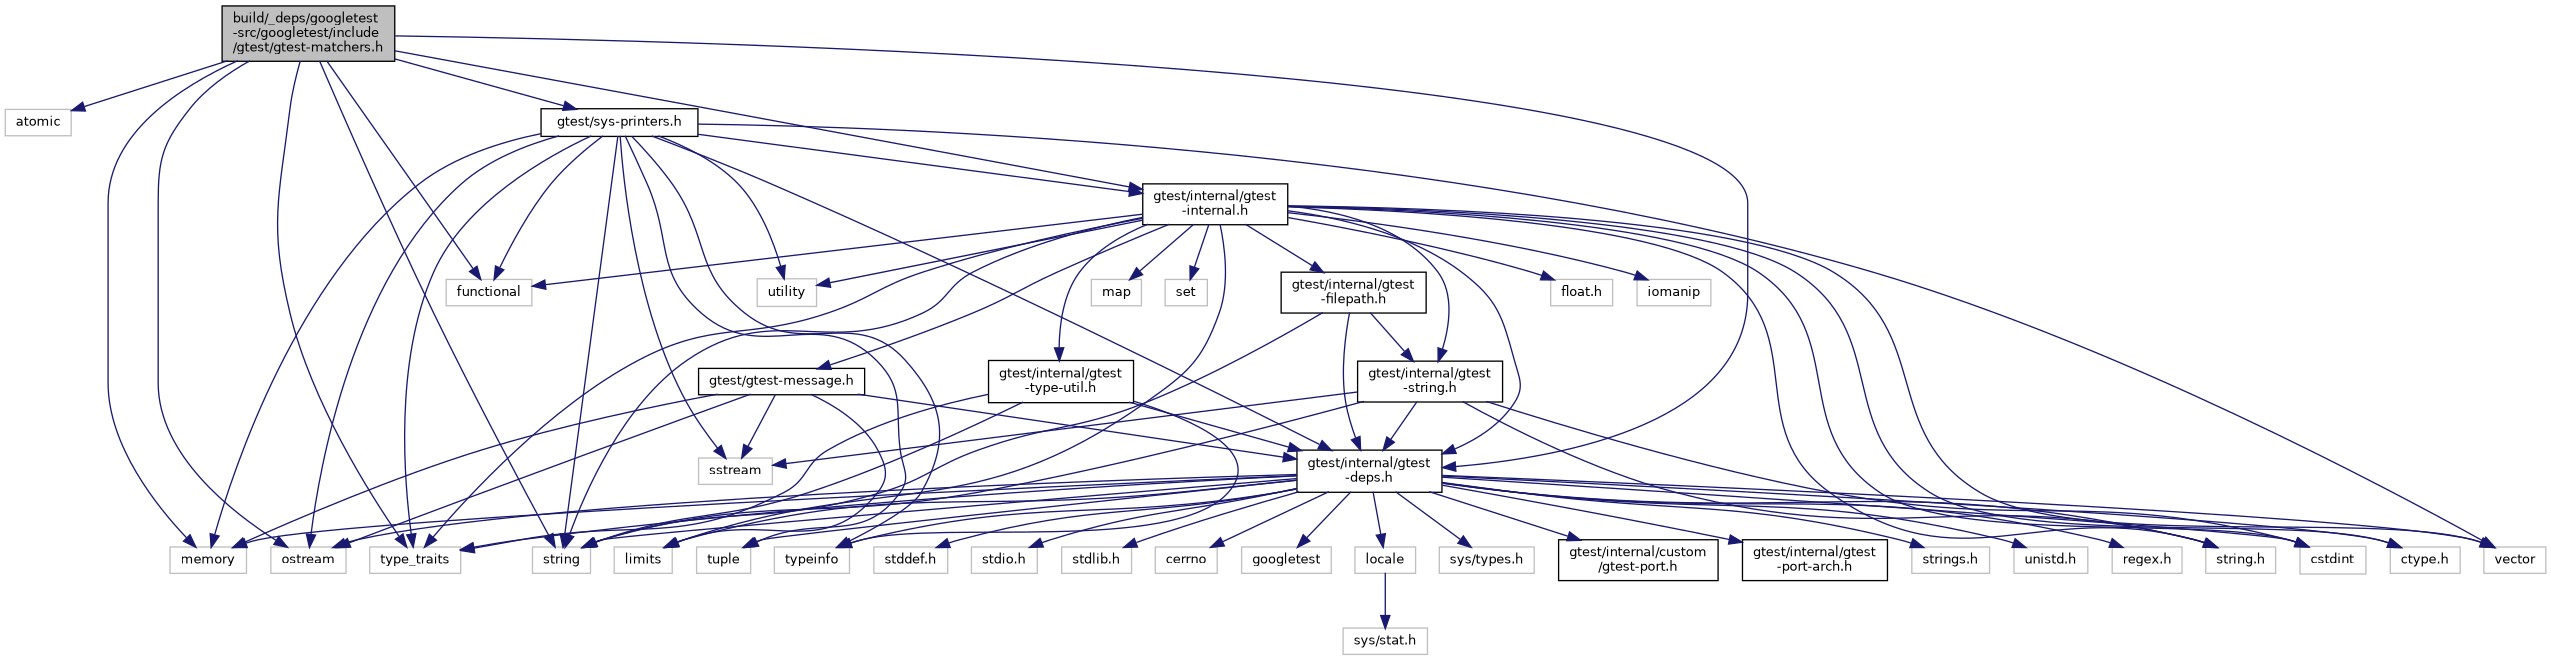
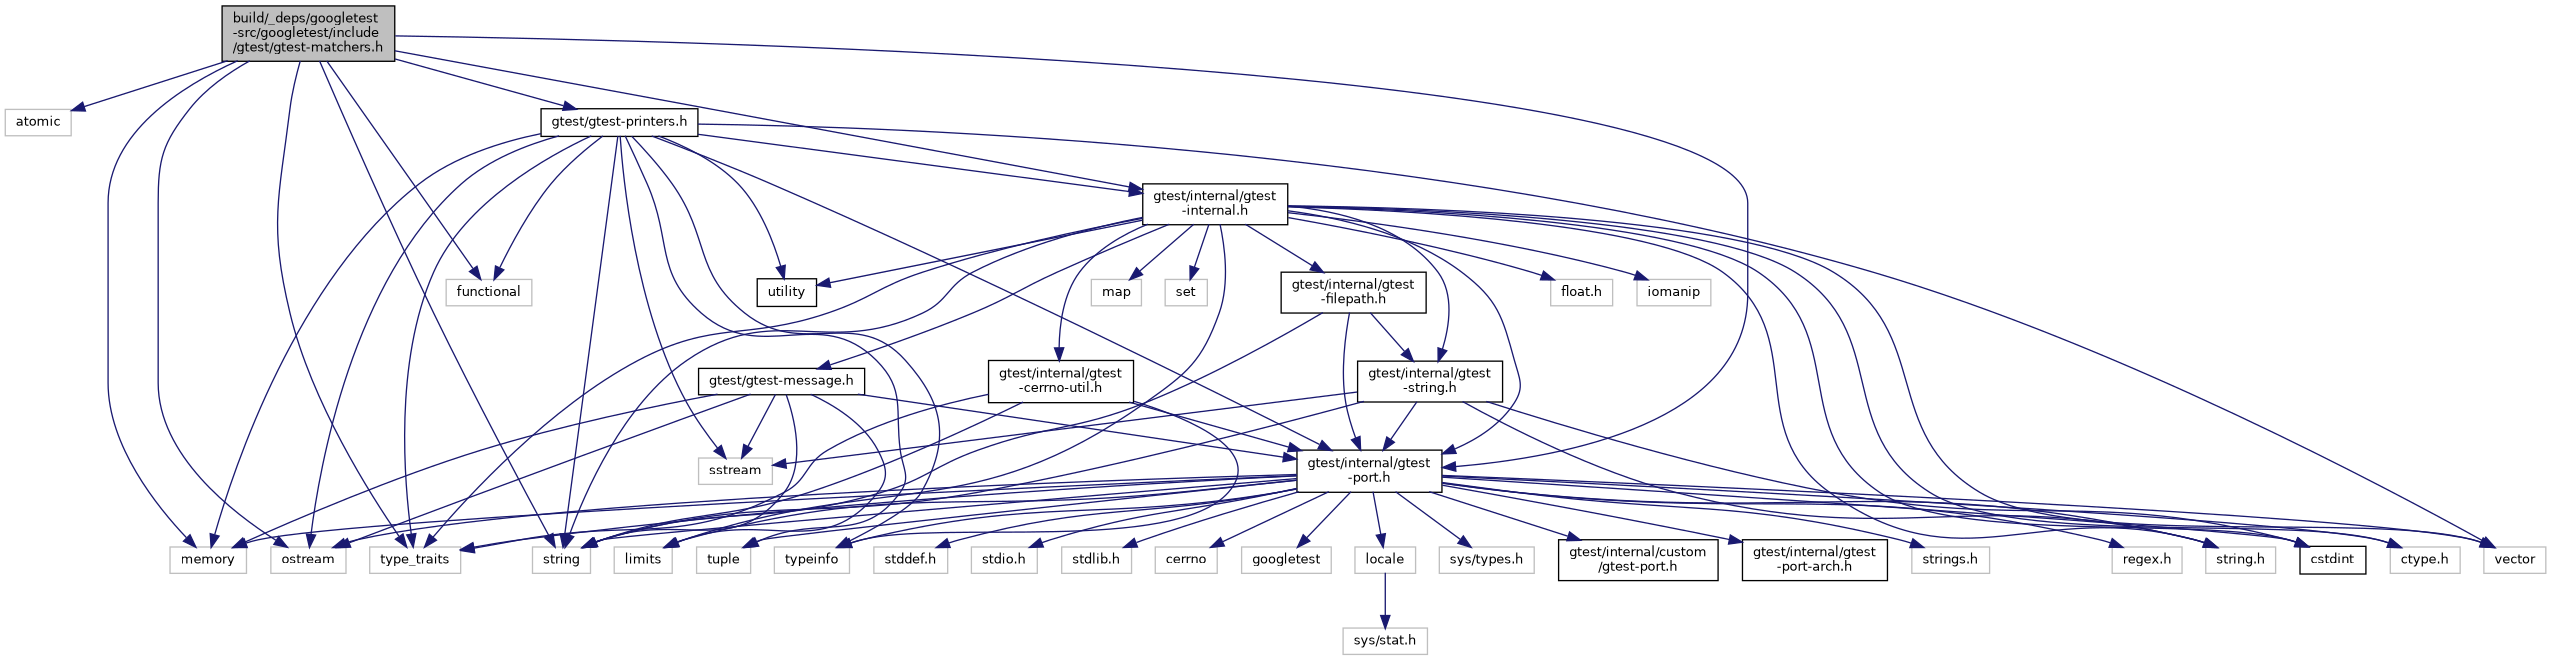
node "gtest/sys-printers.h": label "gtest/sys-printers.h" -> "gtest/gtest-printers.h"
edge "gtest/internal/gtest -internal.h" -> "functional": removed
node "utility": color grey75 -> black
node "gtest/internal/gtest -type-util.h": label "gtest/internal/gtest -type-util.h" -> "gtest/internal/gtest -cerrno-util.h"
node "gtest/internal/gtest -deps.h": label "gtest/internal/gtest -deps.h" -> "gtest/internal/gtest -port.h"
edge "gtest/gtest-message.h" -> "string": added
node "unistd.h": removed
node "cstdint": color grey75 -> black
